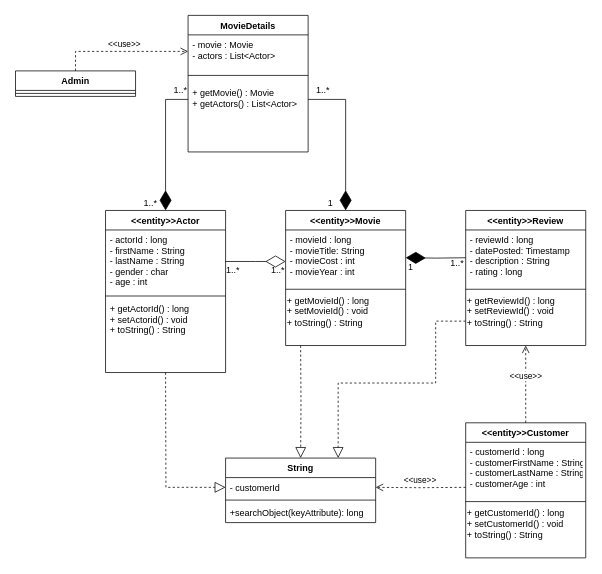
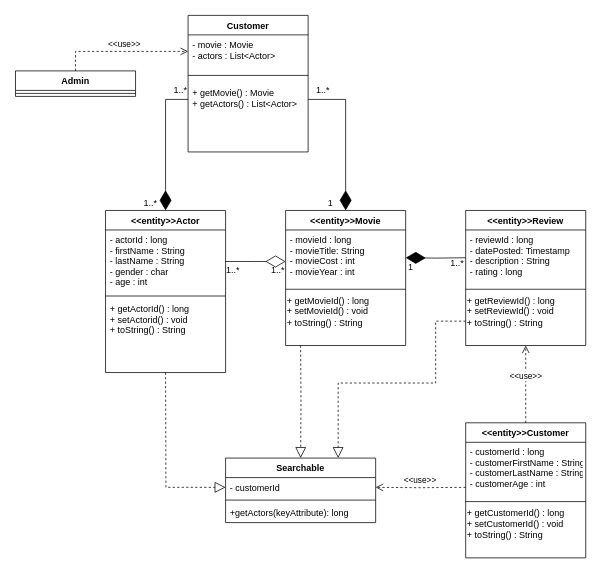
node "MovieDetails": label "MovieDetails" -> "Customer"
node "String": label "String" -> "Searchable"
node "+searchObject(keyAttribute): long": label "+searchObject(keyAttribute): long" -> "+getActors(keyAttribute): long"
